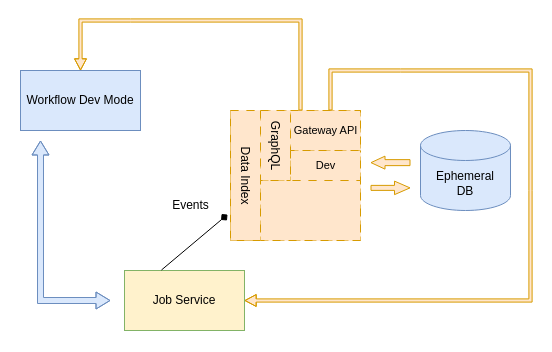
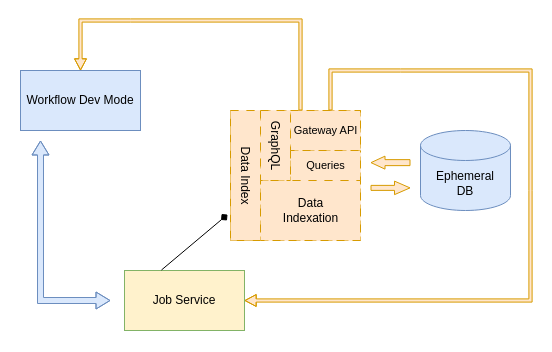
node "Dev": label "Dev" -> "Queries"
node "Events": removed
node "Data Indexation": added
